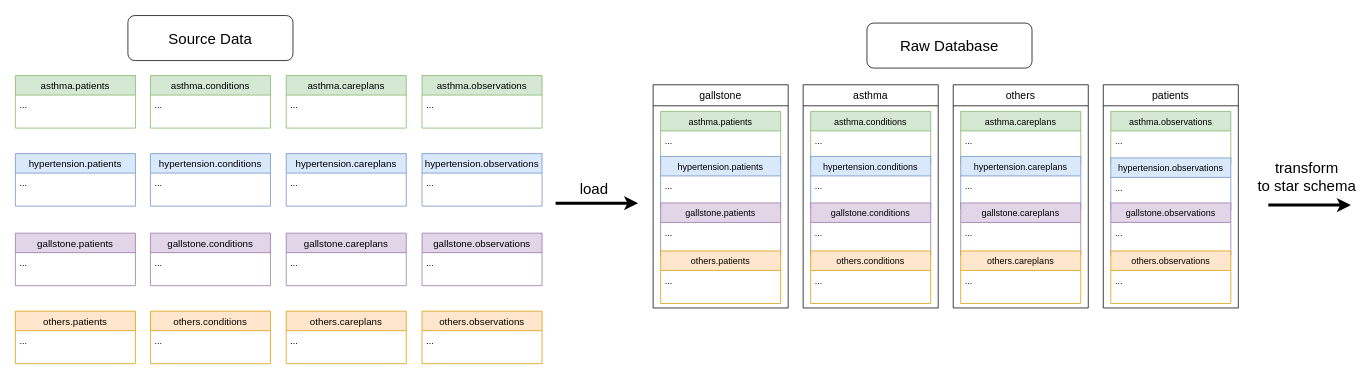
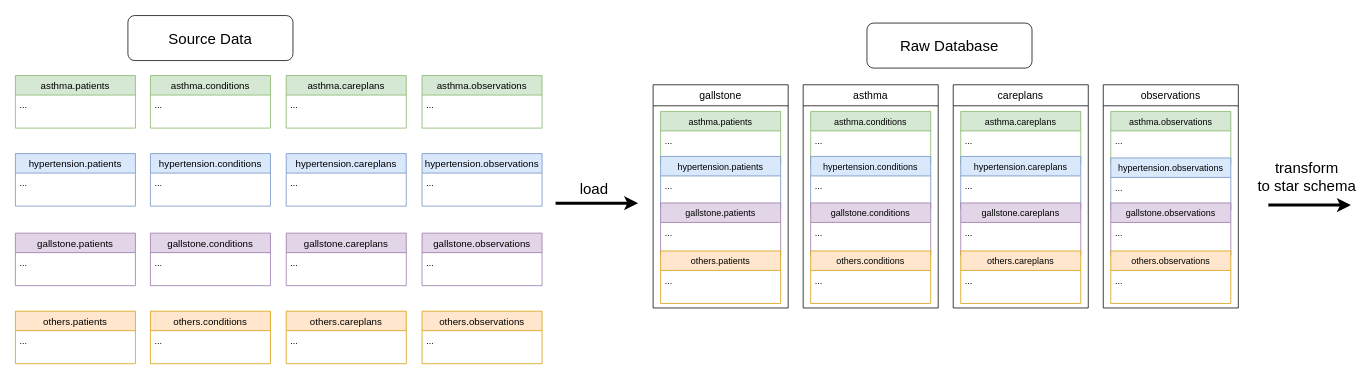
node "others": label "others" -> "careplans"
node "patients": label "patients" -> "observations"
